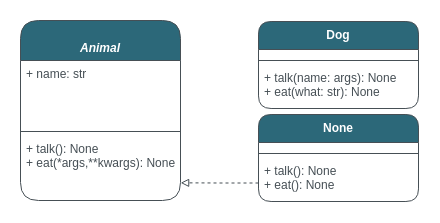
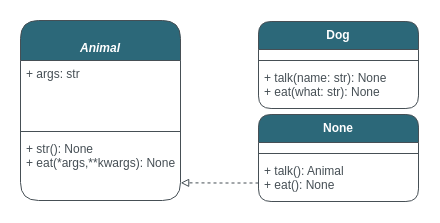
node "+ name: str": label "+ name: str" -> "+ args: str"
node "+ talk(name: args): None + eat(what: str): None": label "+ talk(name: args): None + eat(what: str): None" -> "+ talk(name: str): None + eat(what: str): None"
node "+ talk(): None + eat(*args,**kwargs): None": label "+ talk(): None + eat(*args,**kwargs): None" -> "+ str(): None + eat(*args,**kwargs): None"
node "+ talk(): None + eat(): None": label "+ talk(): None + eat(): None" -> "+ talk(): Animal + eat(): None"
